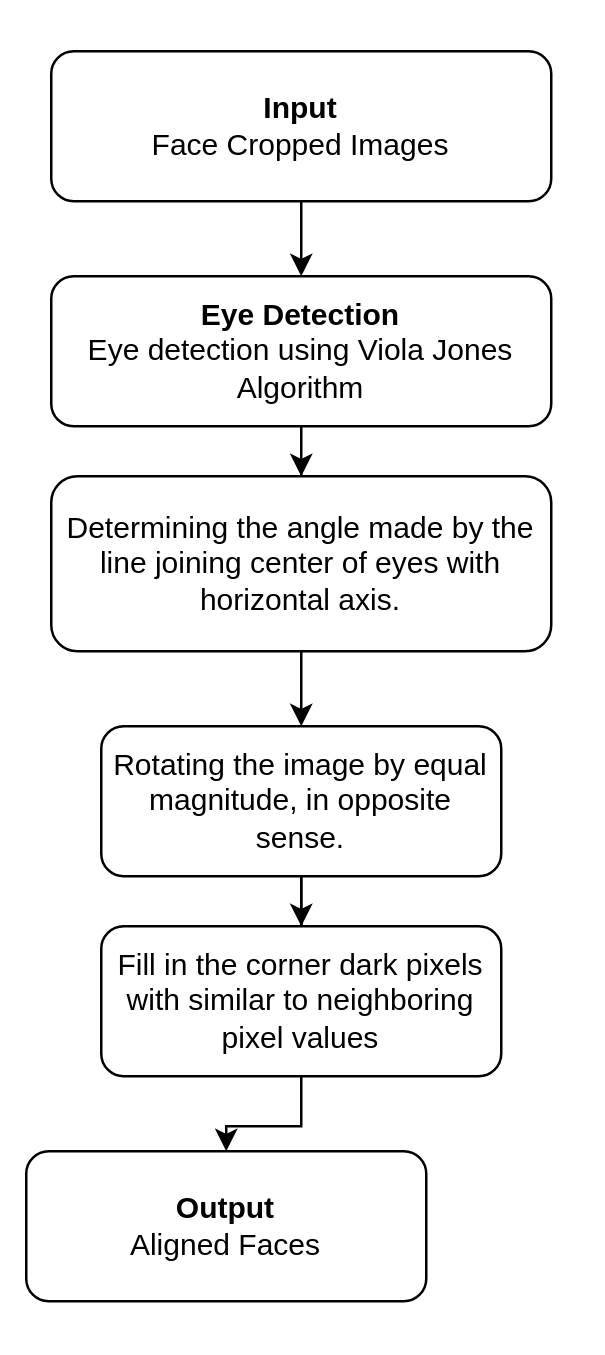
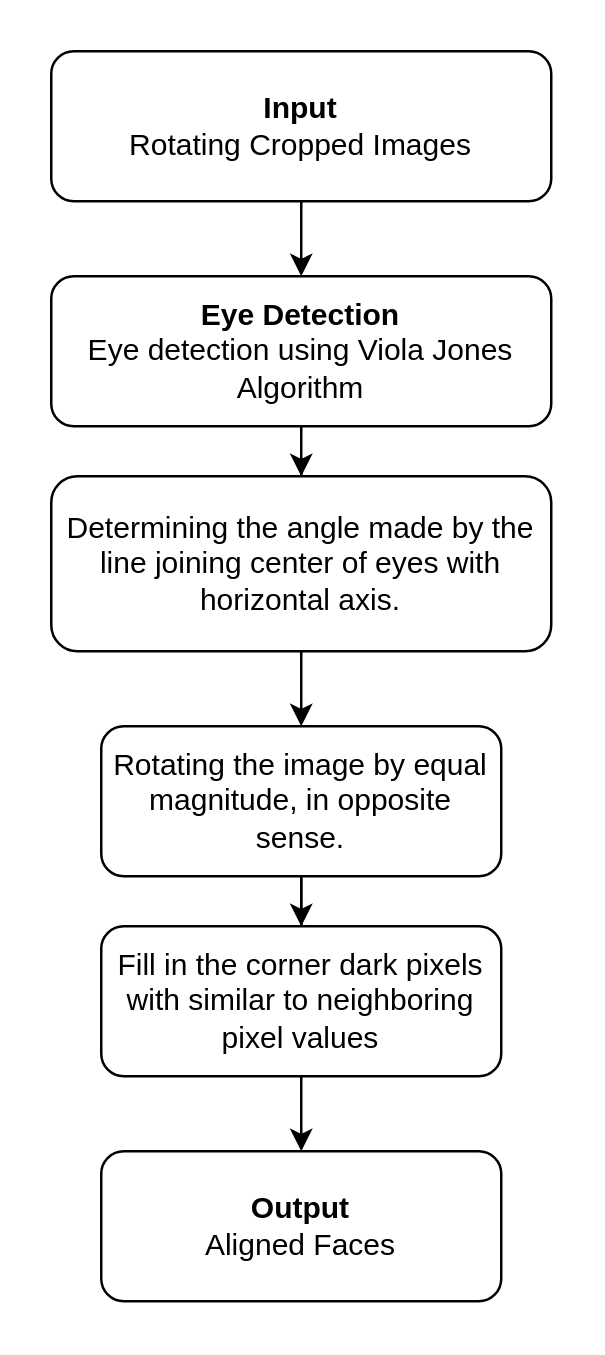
node "Input Face Cropped Images": label "Input Face Cropped Images" -> "Input Rotating Cropped Images"
node "Output Aligned Faces": moved (226, 1226) -> (301, 1226)
